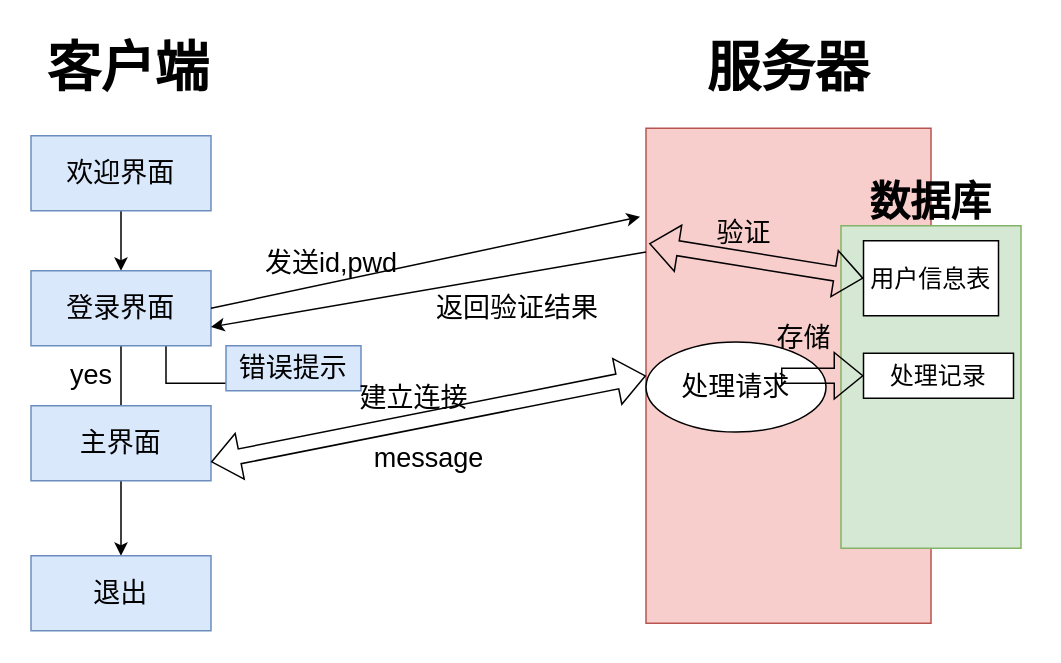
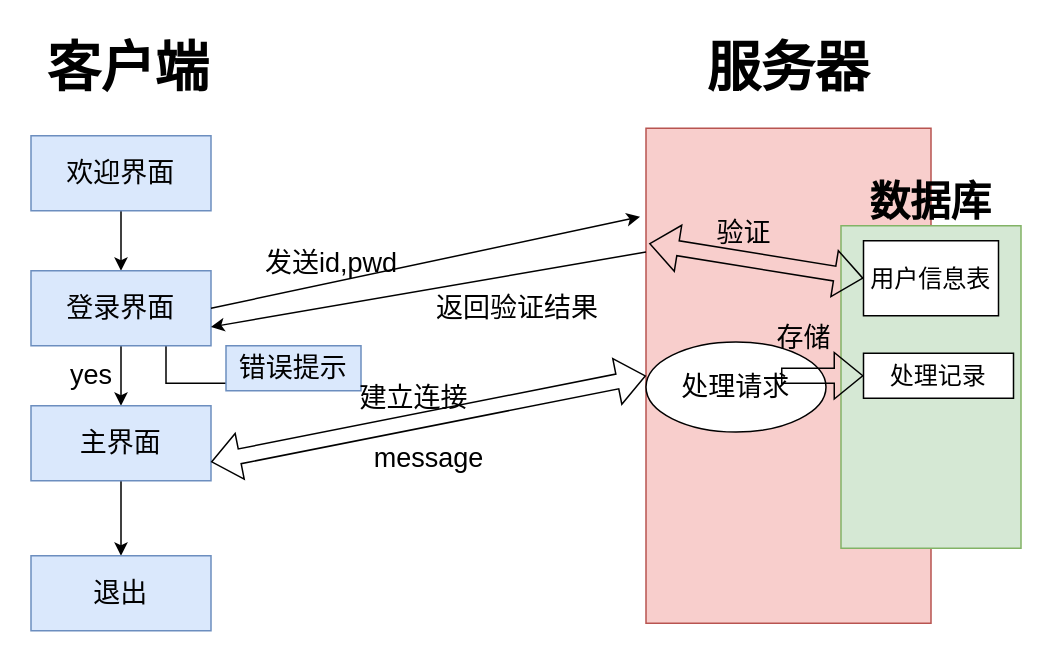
edge "登录界面" -- "主界面": arrowhead none -> classic
